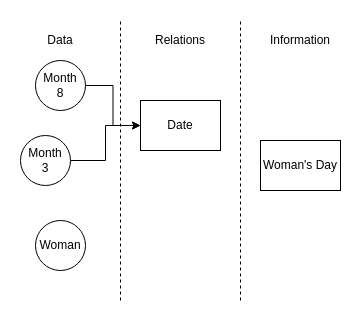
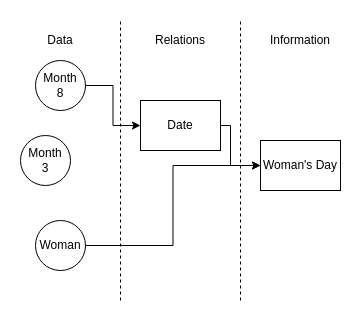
edge "Date" -> "Woman's Day": added
edge "Month 3" -> "Date": removed
edge "Woman" -> "Woman's Day": added
